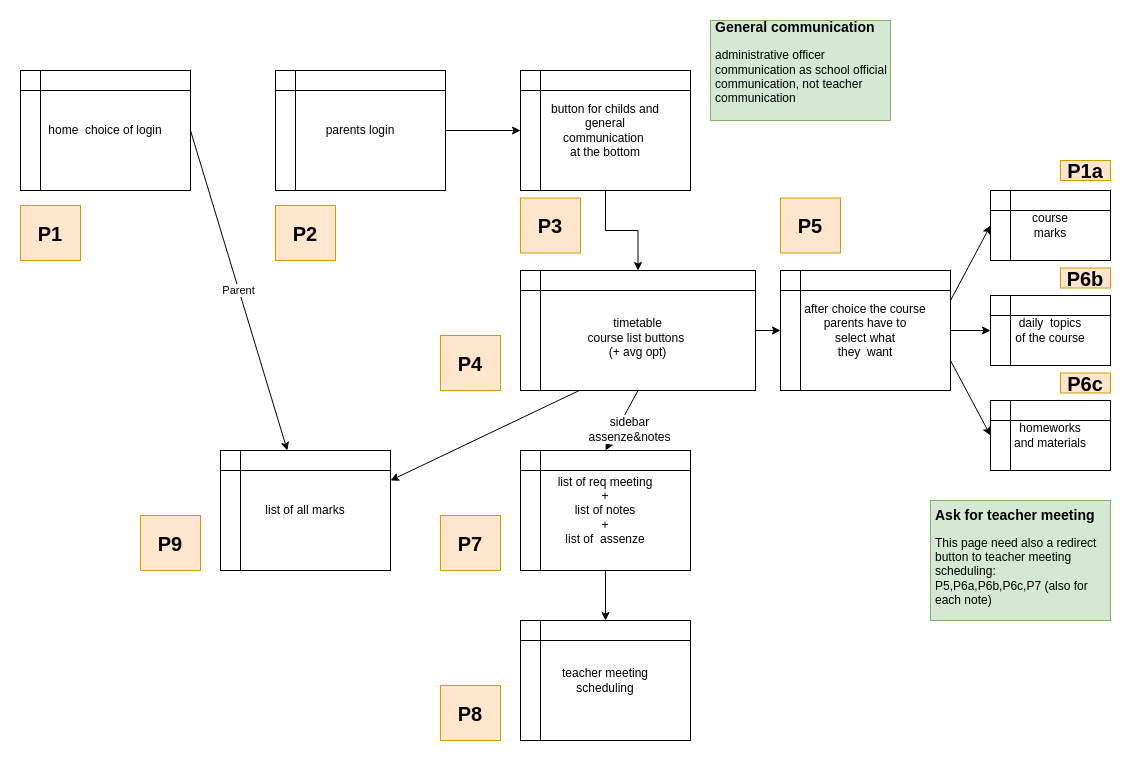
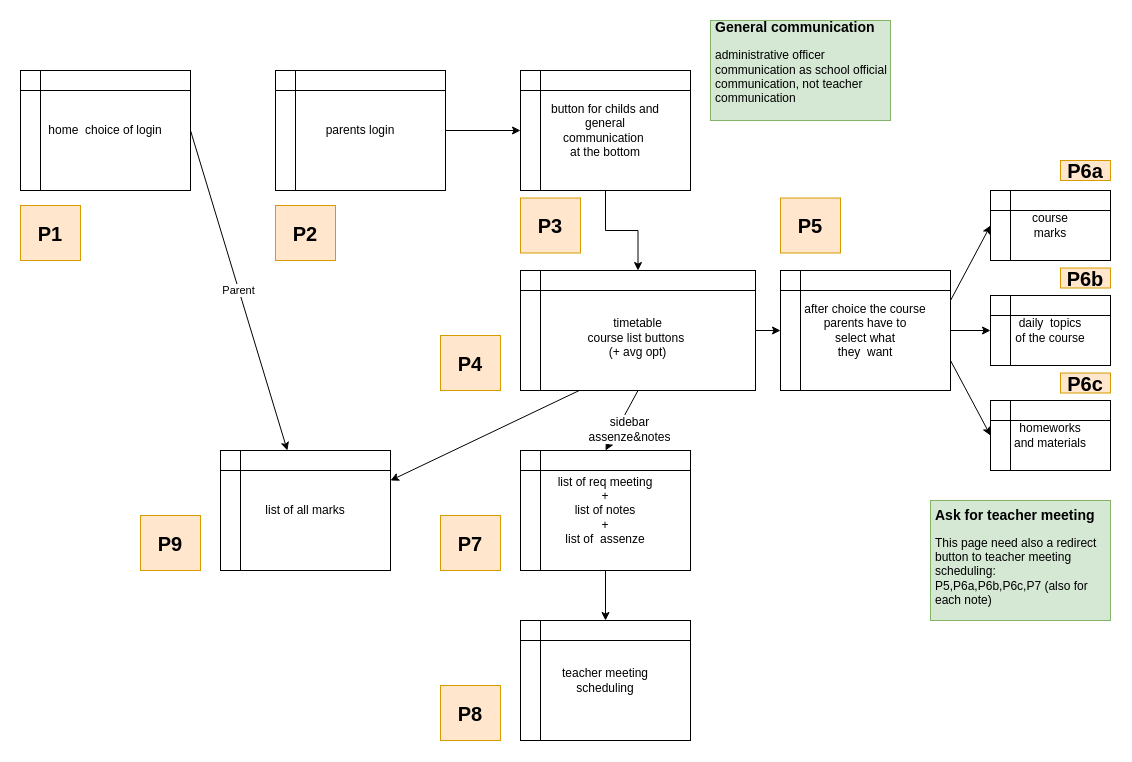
node "P1a": label "P1a" -> "P6a"
